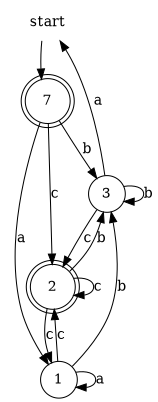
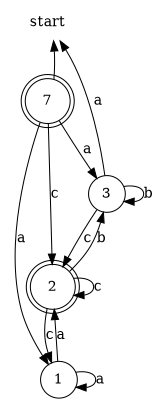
edge "start" -> "7": reversed
edge "7" -> "3": label "b" -> "a"
edge "1" -> "3": removed, label "b"
edge "1" -> "2": label "c" -> "a"
